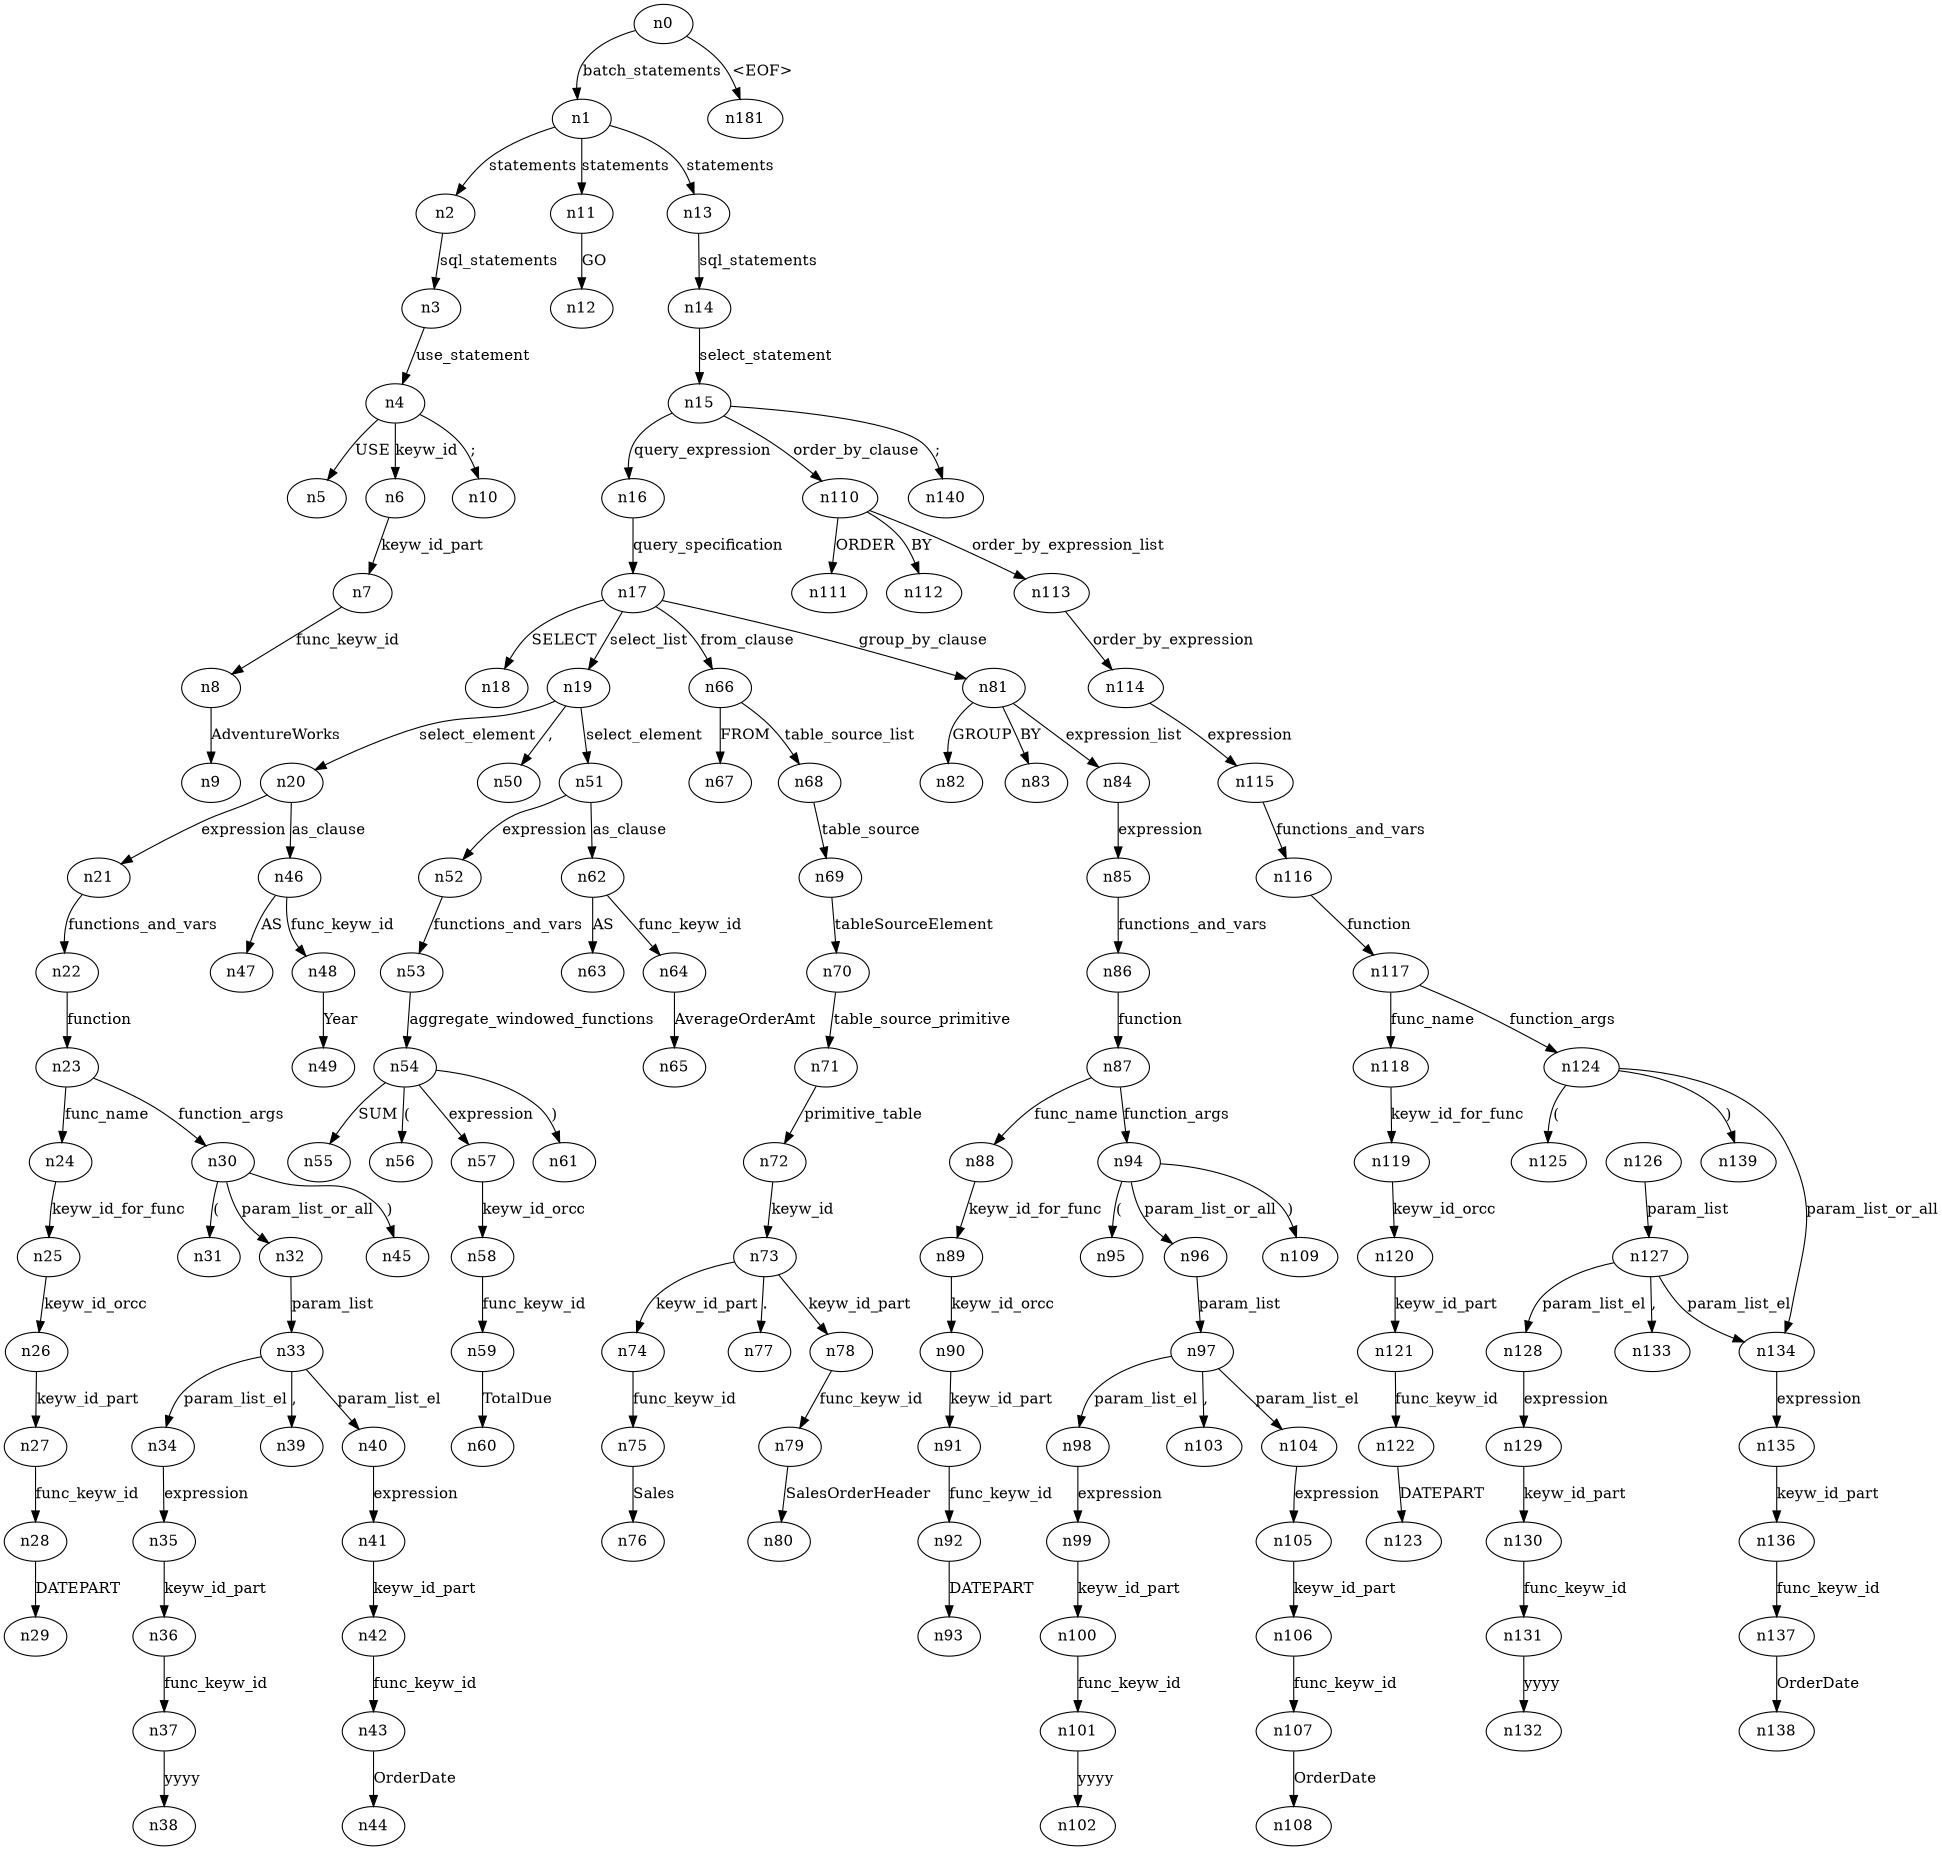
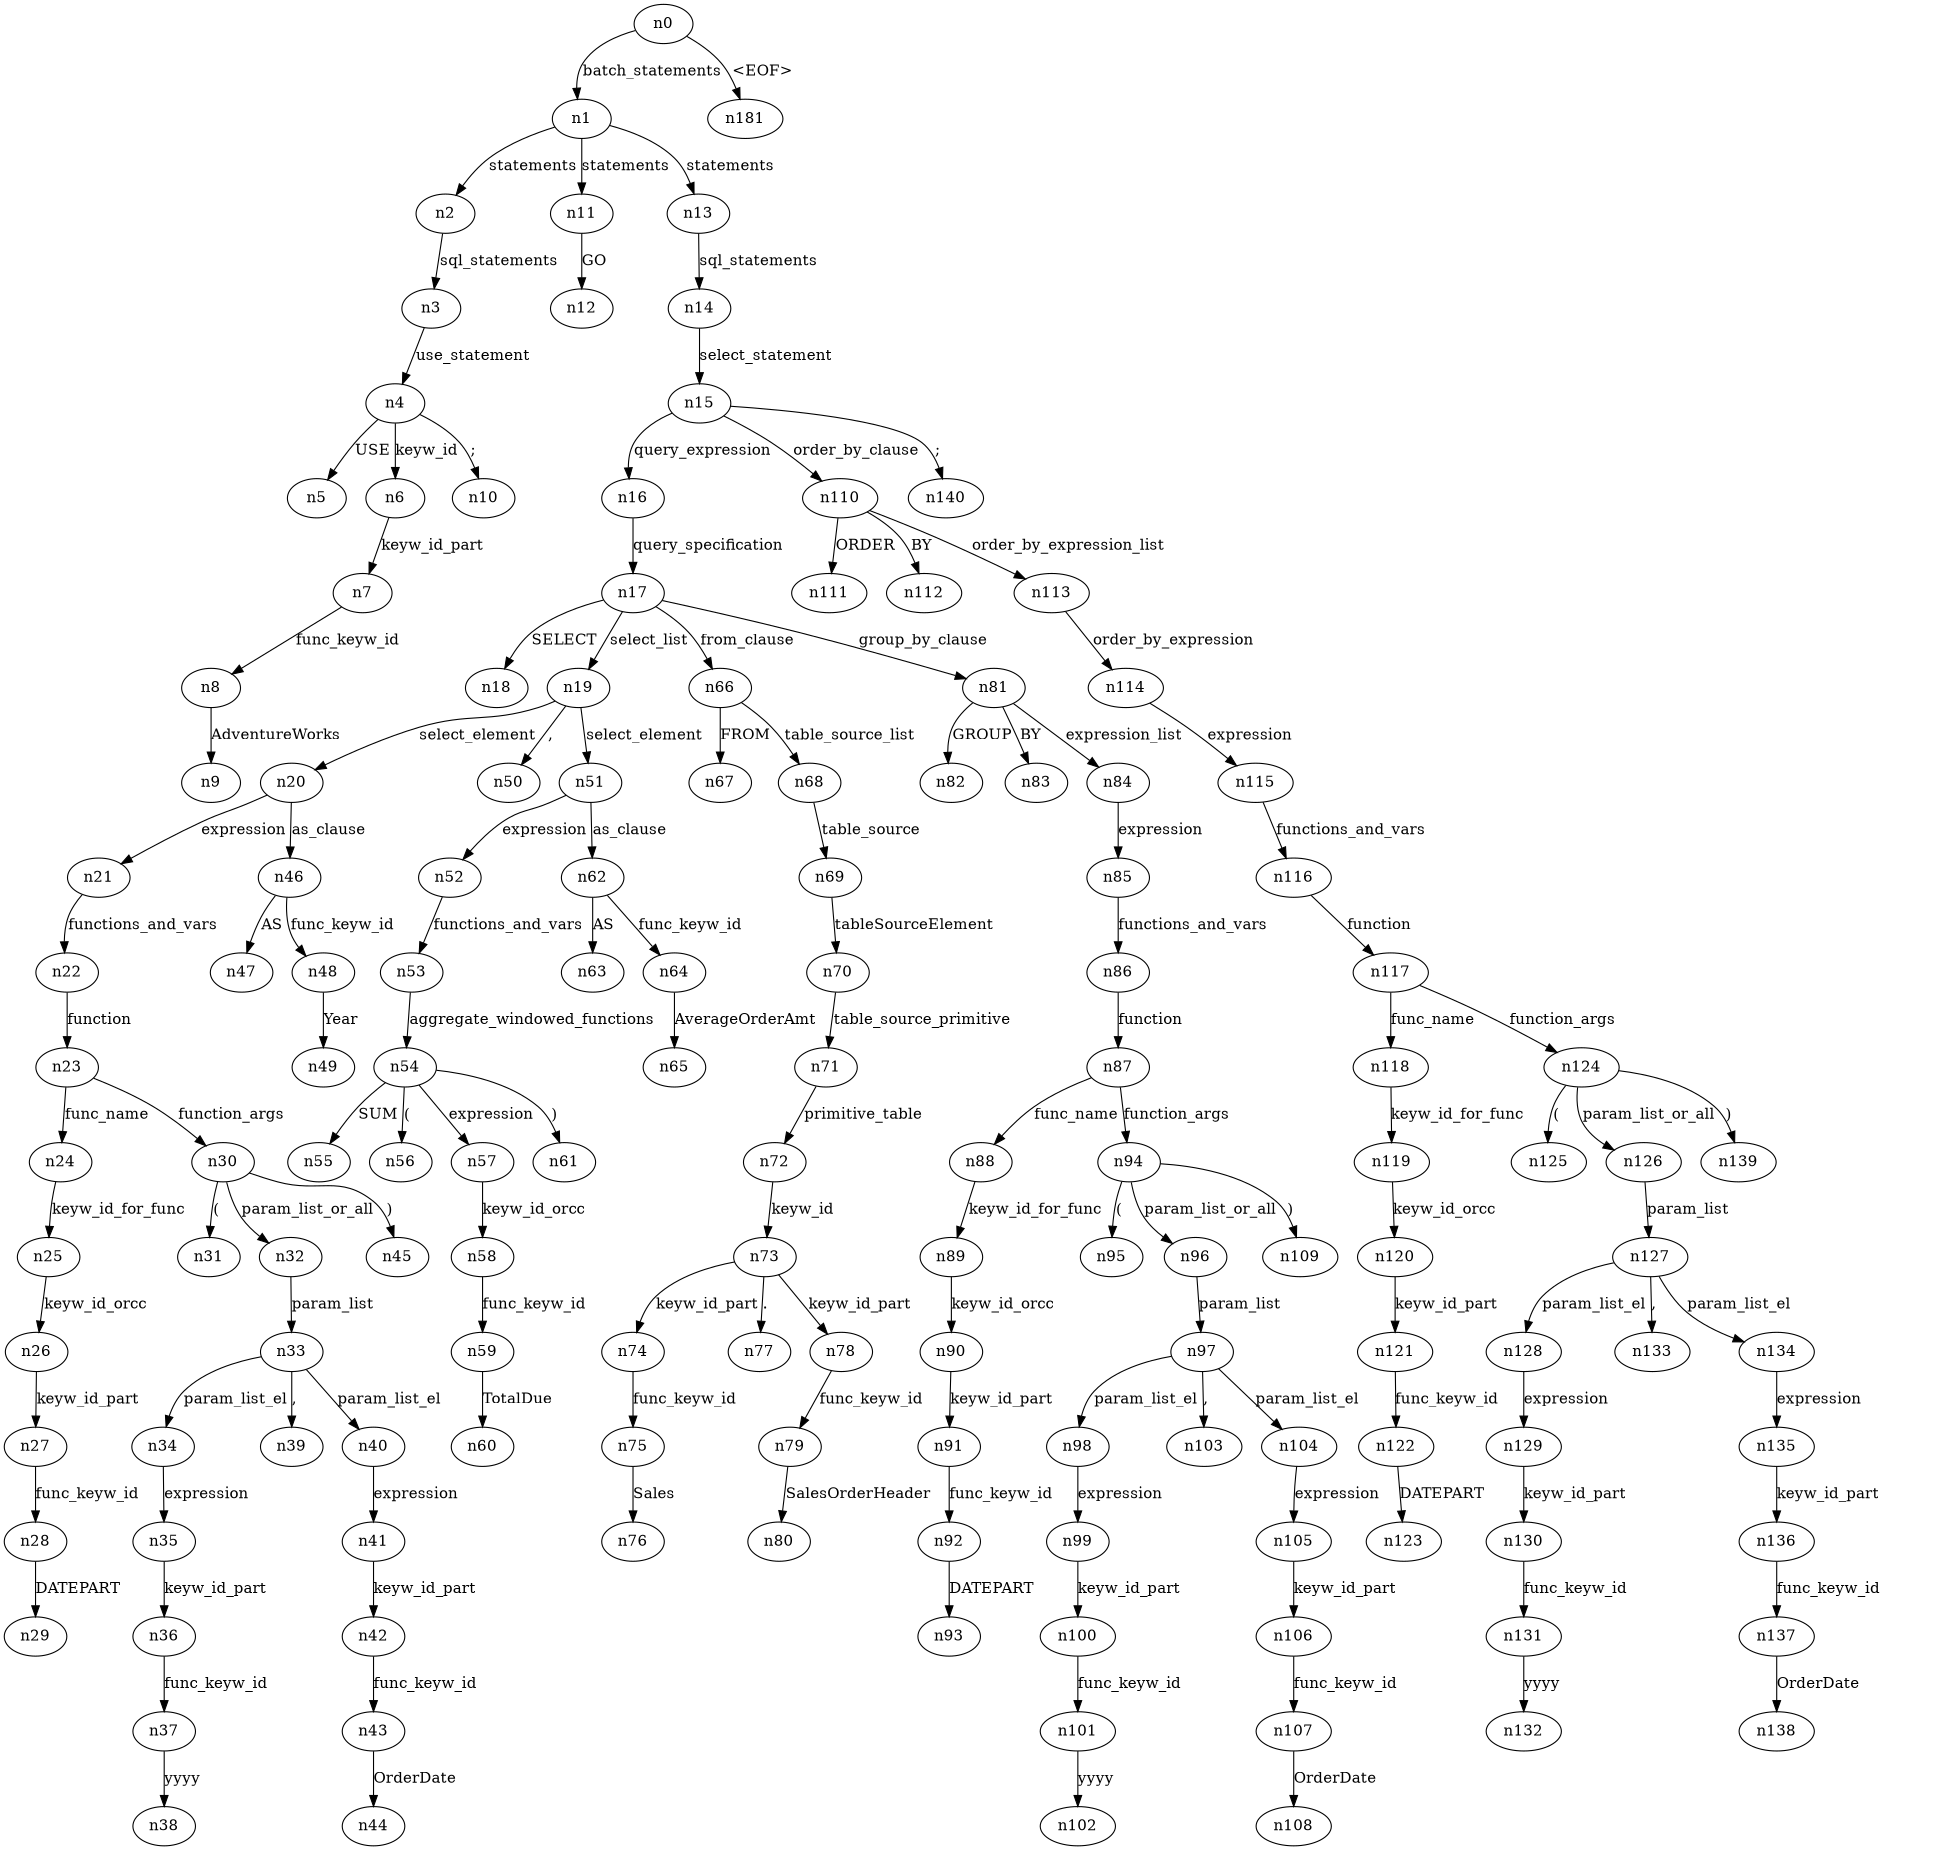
edge "n124" -> "n134": now "n124" -> "n126"
